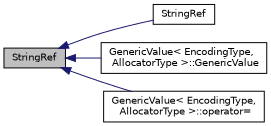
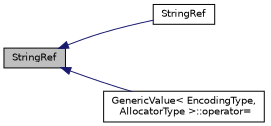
node "GenericValue< EncodingType, AllocatorType >::GenericValue": removed
